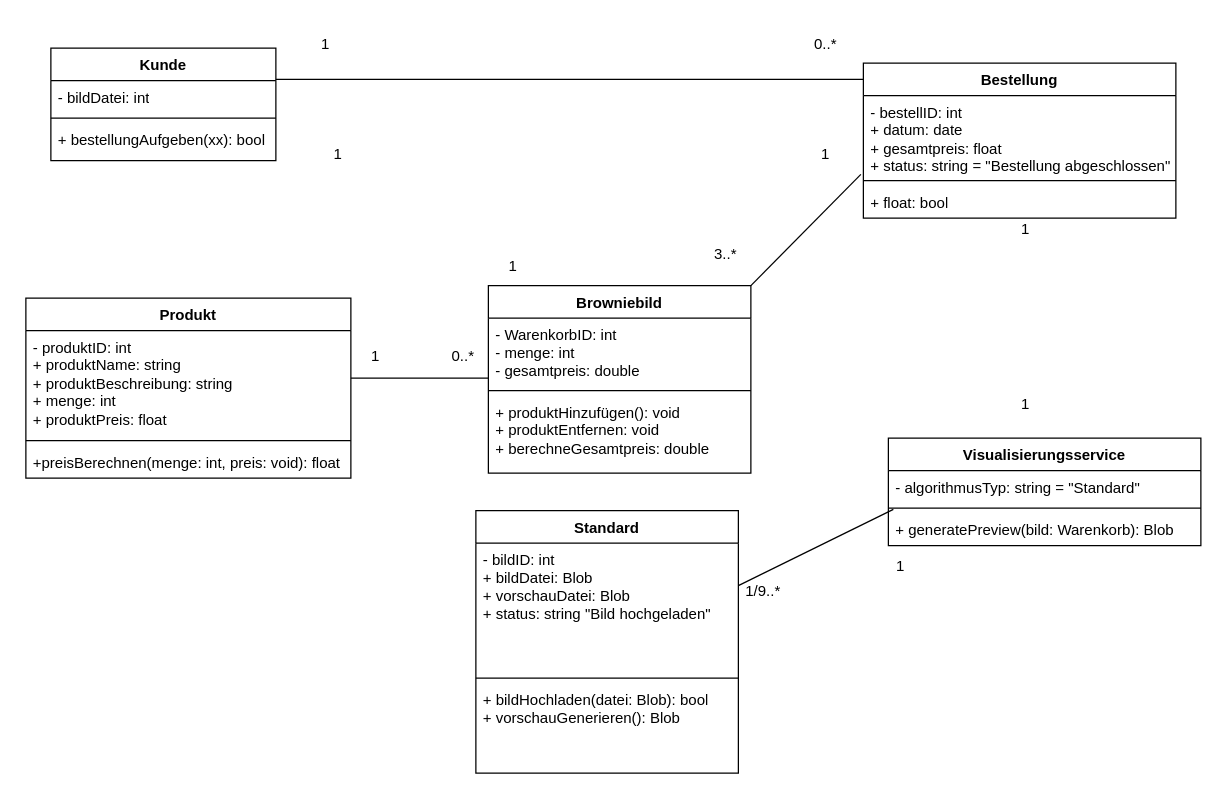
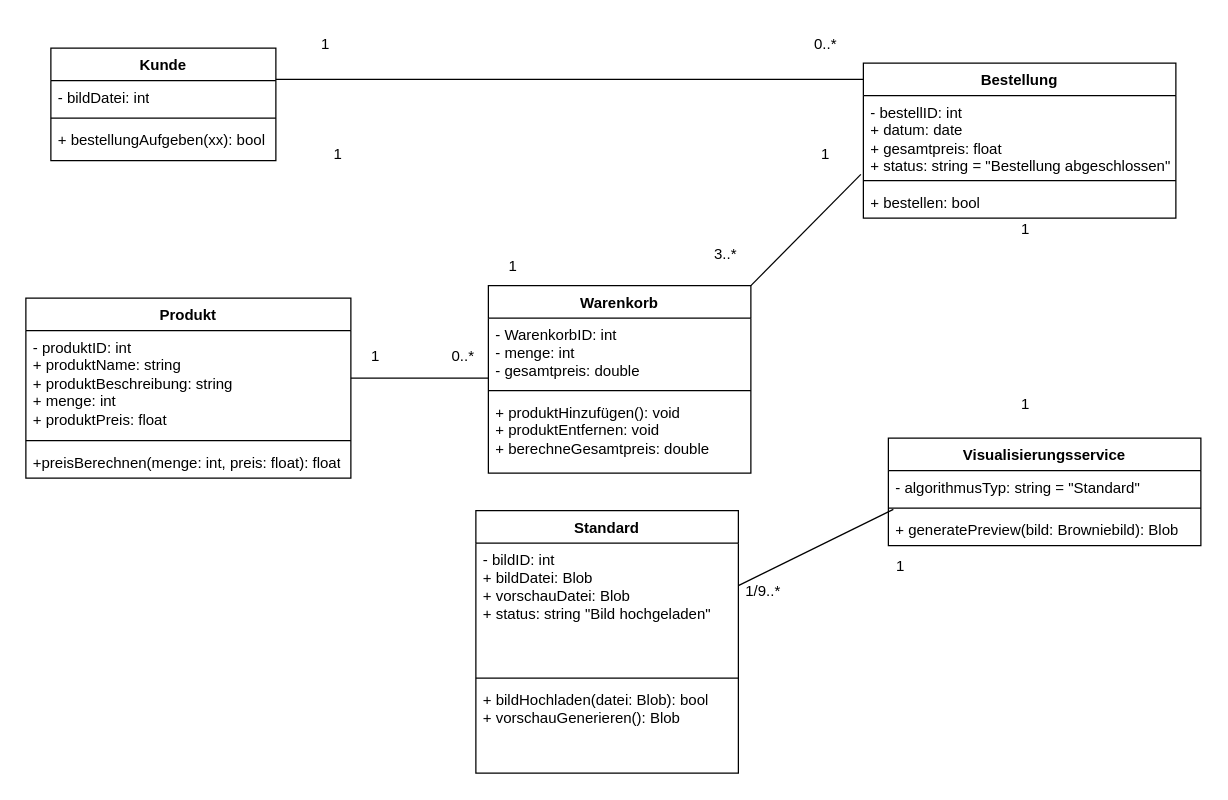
node "+ float: bool": label "+ float: bool" -> "+ bestellen: bool"
node "Browniebild": label "Browniebild" -> "Warenkorb"
node "+preisBerechnen(menge: int, preis: void): float": label "+preisBerechnen(menge: int, preis: void): float" -> "+preisBerechnen(menge: int, preis: float): float"
node "+ generatePreview(bild: Warenkorb): Blob": label "+ generatePreview(bild: Warenkorb): Blob" -> "+ generatePreview(bild: Browniebild): Blob"
